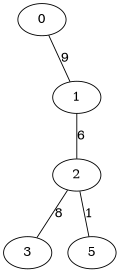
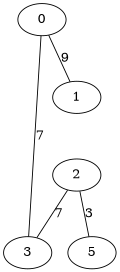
edge "0" -- "3": added, label "7"
edge "1" -- "2": removed, label "6"
edge "2" -- "3": label "8" -> "7"
edge "2" -- "5": label "1" -> "3"
